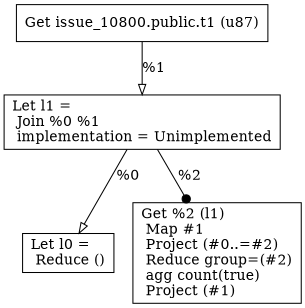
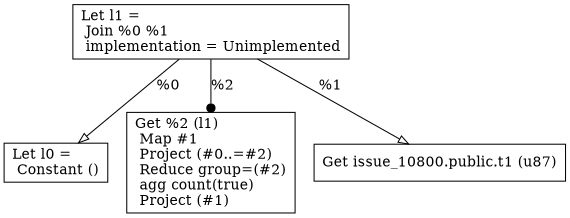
edge "Get issue_10800.public.t1 (u87)" -> "Let l1 = Join %0 %1 implementation = Unimplemented": reversed
node "Let l0 = Reduce ()": label "Let l0 = Reduce ()" -> "Let l0 = Constant ()"
